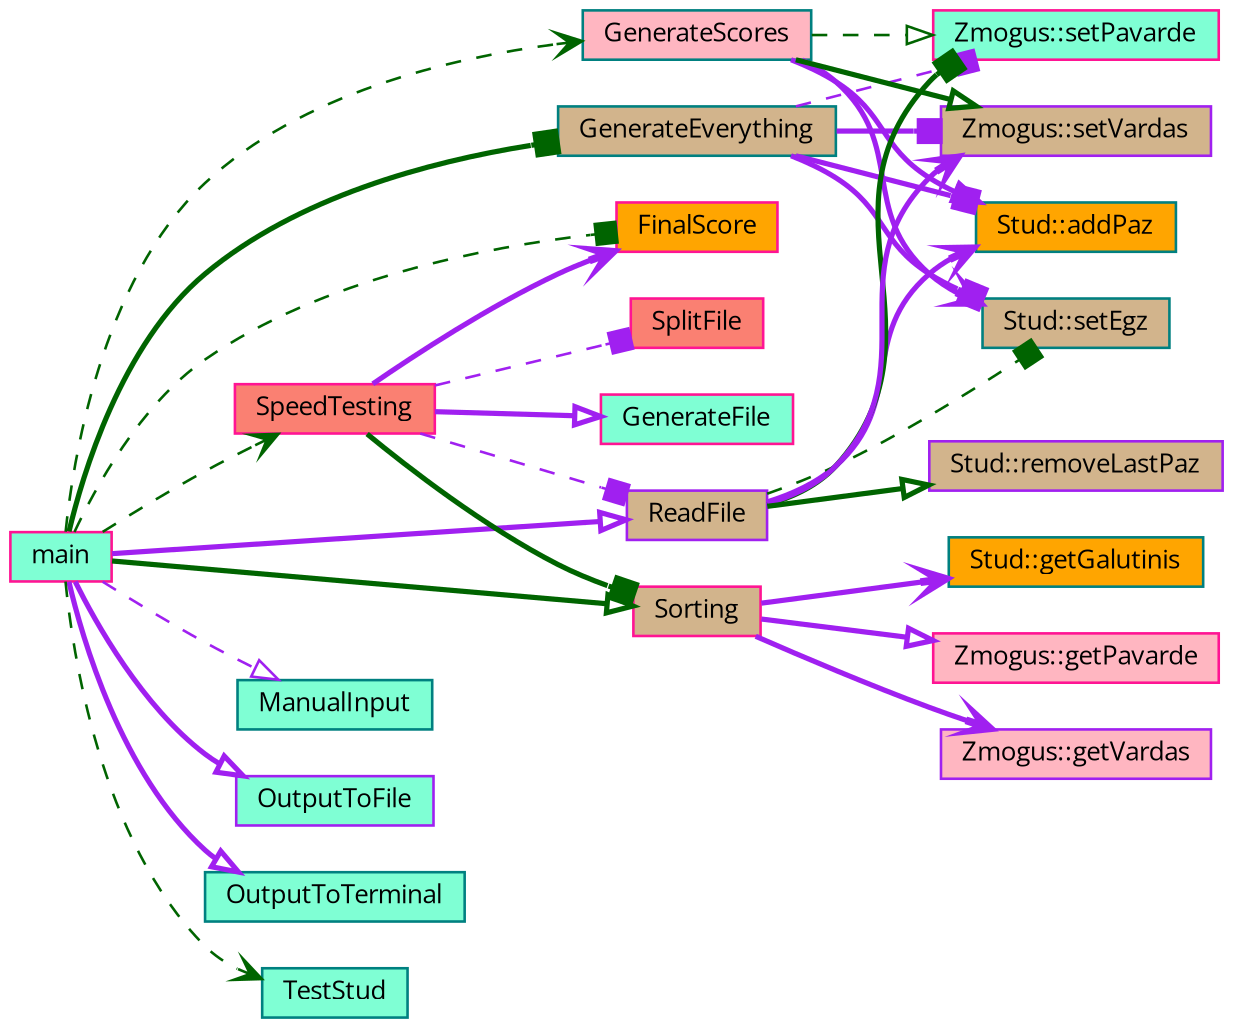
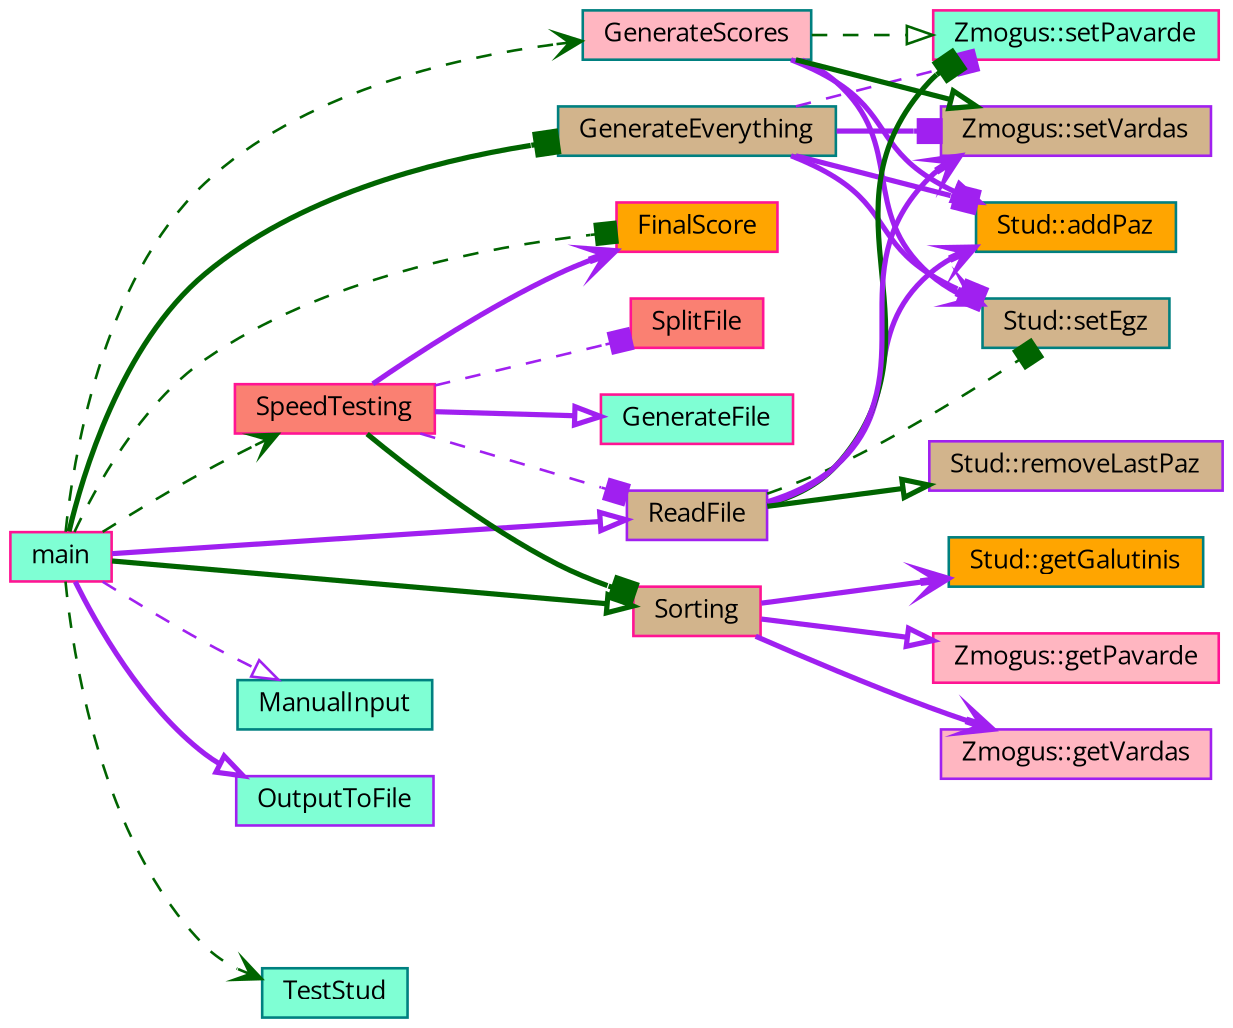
node "OutputToTerminal": removed
